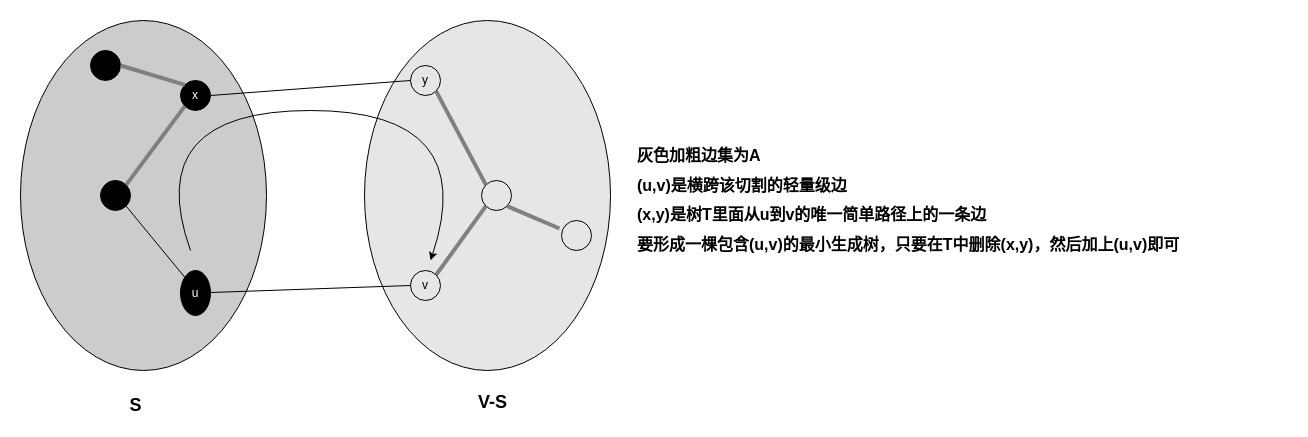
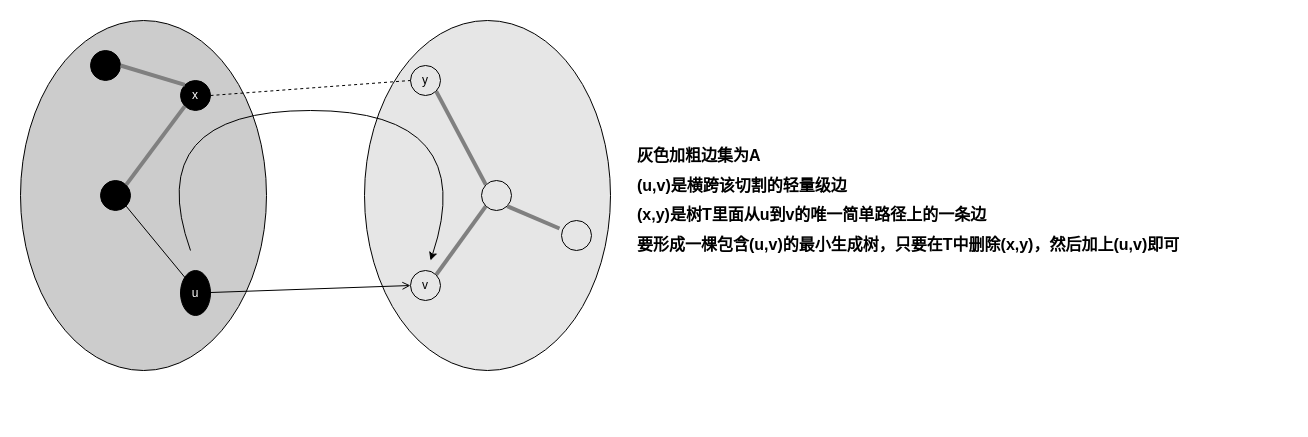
edge "y" -- "x": style solid -> dashed
edge "v" -- "u": arrowhead none -> open
node "V-S": removed
node "S": removed
